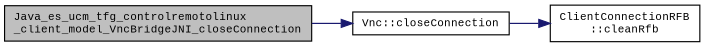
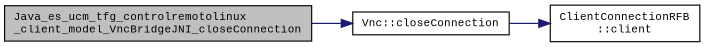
node "ClientConnectionRFB ::cleanRfb": label "ClientConnectionRFB ::cleanRfb" -> "ClientConnectionRFB ::client"
